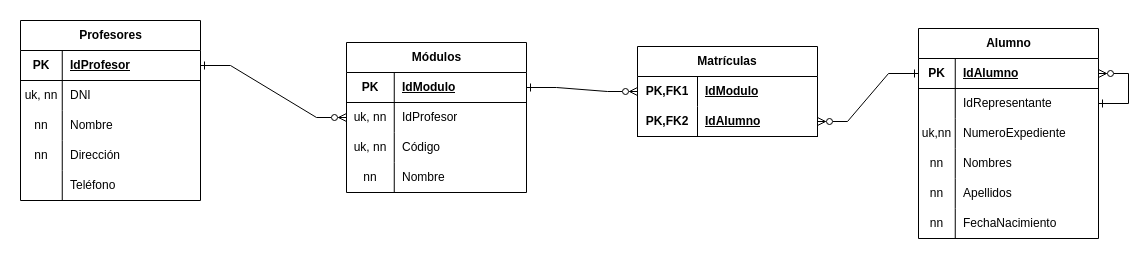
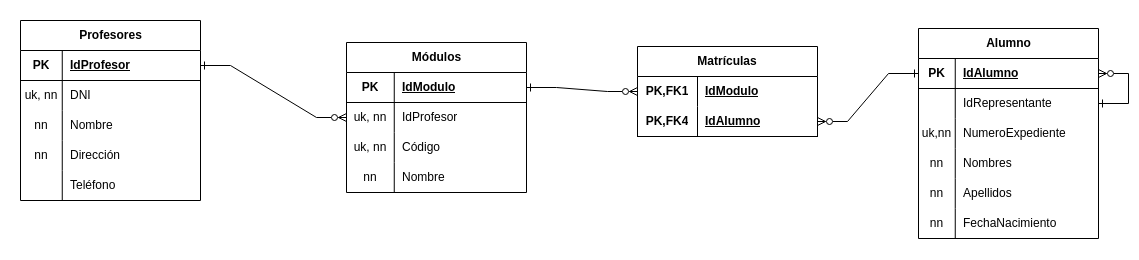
node "PK,FK2": label "PK,FK2" -> "PK,FK4"
